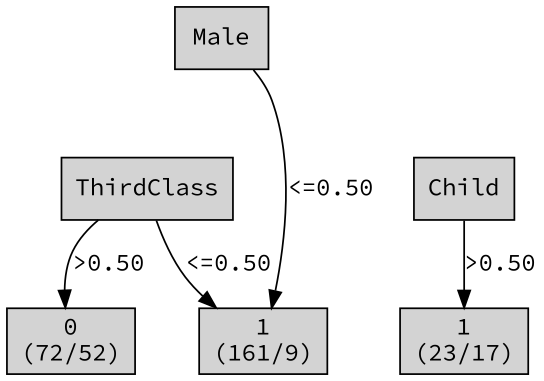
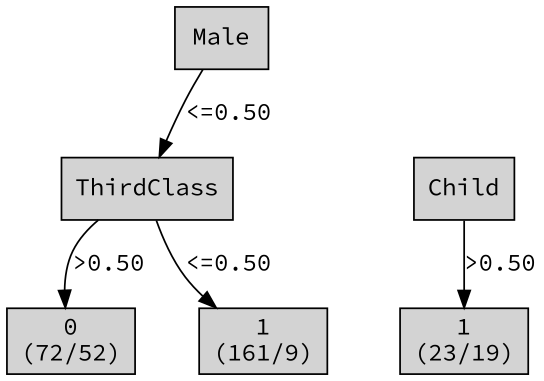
edge "Male" -> "1 (161/9)": now "Male" -> "ThirdClass"
node "1 (23/17)": label "1 (23/17)" -> "1 (23/19)"
